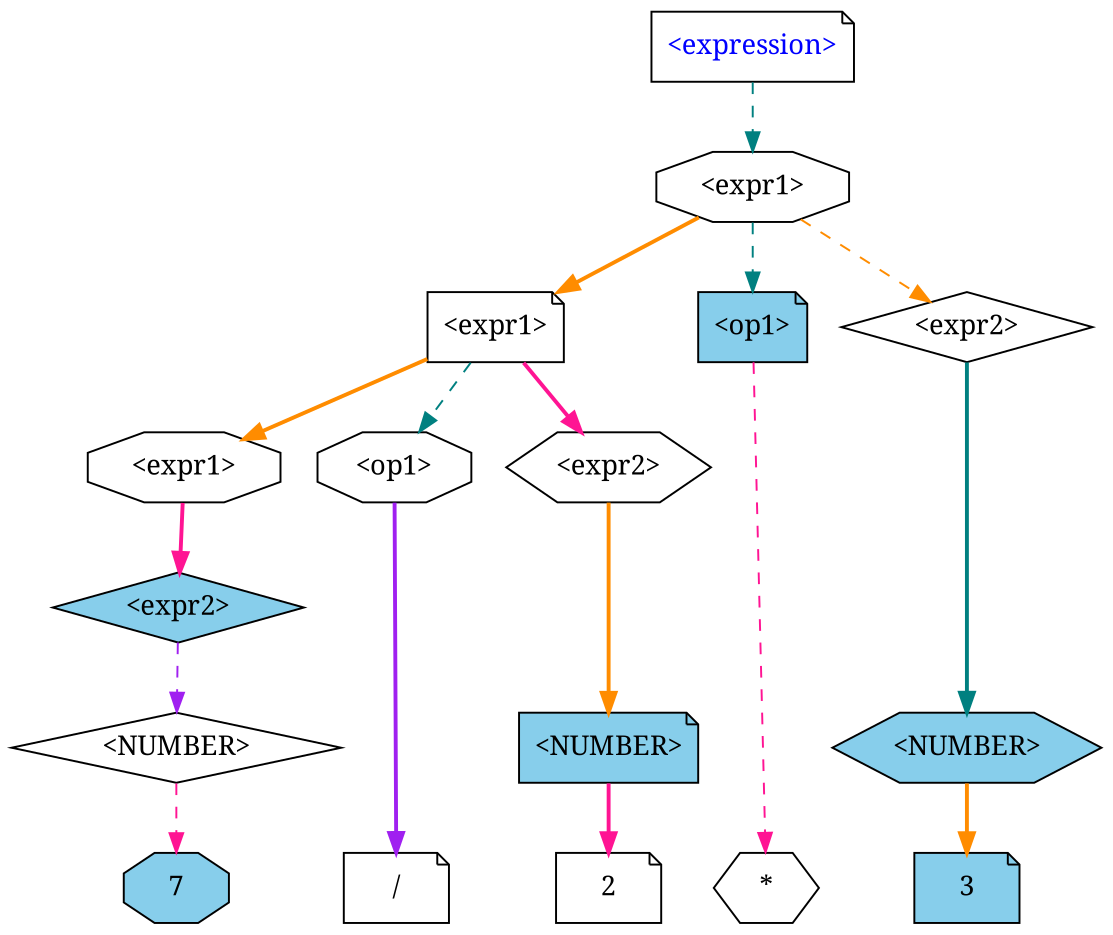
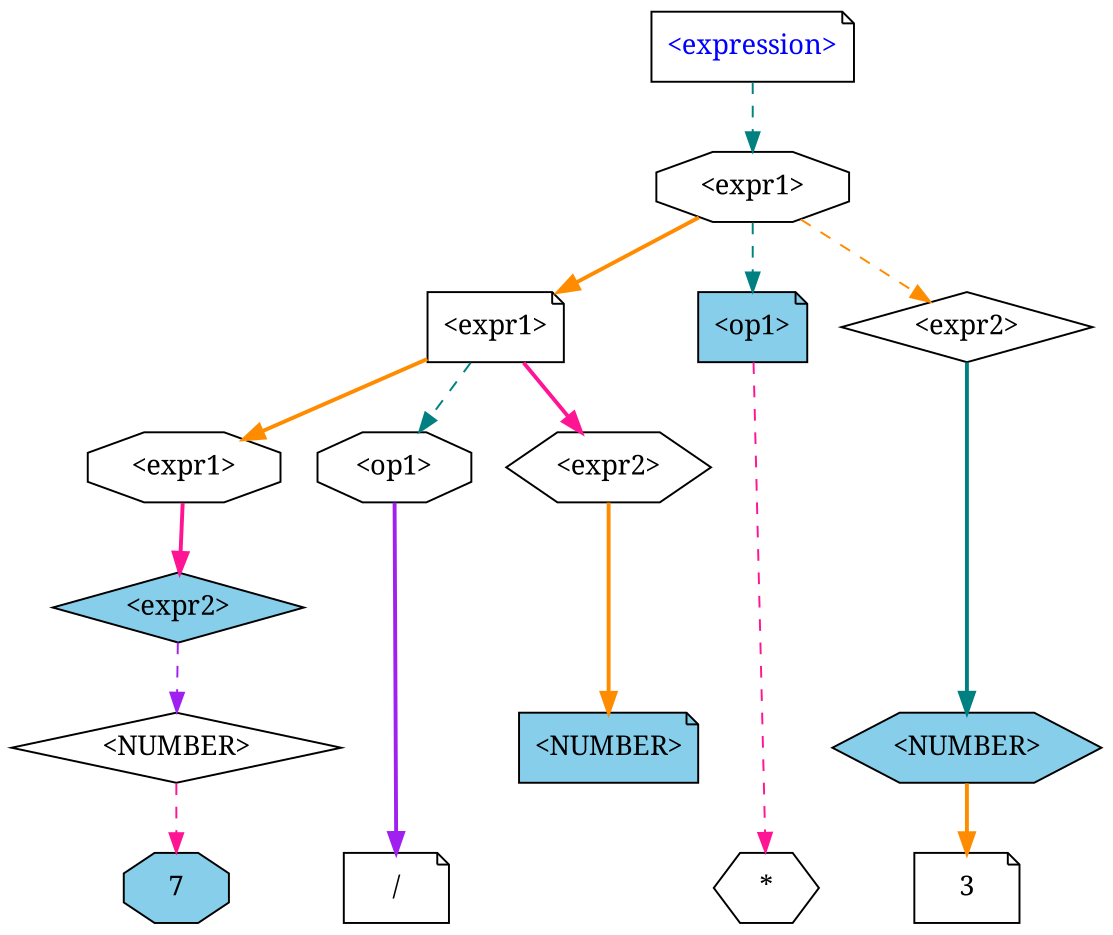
node "2": removed
node "3": fillcolor skyblue -> white
